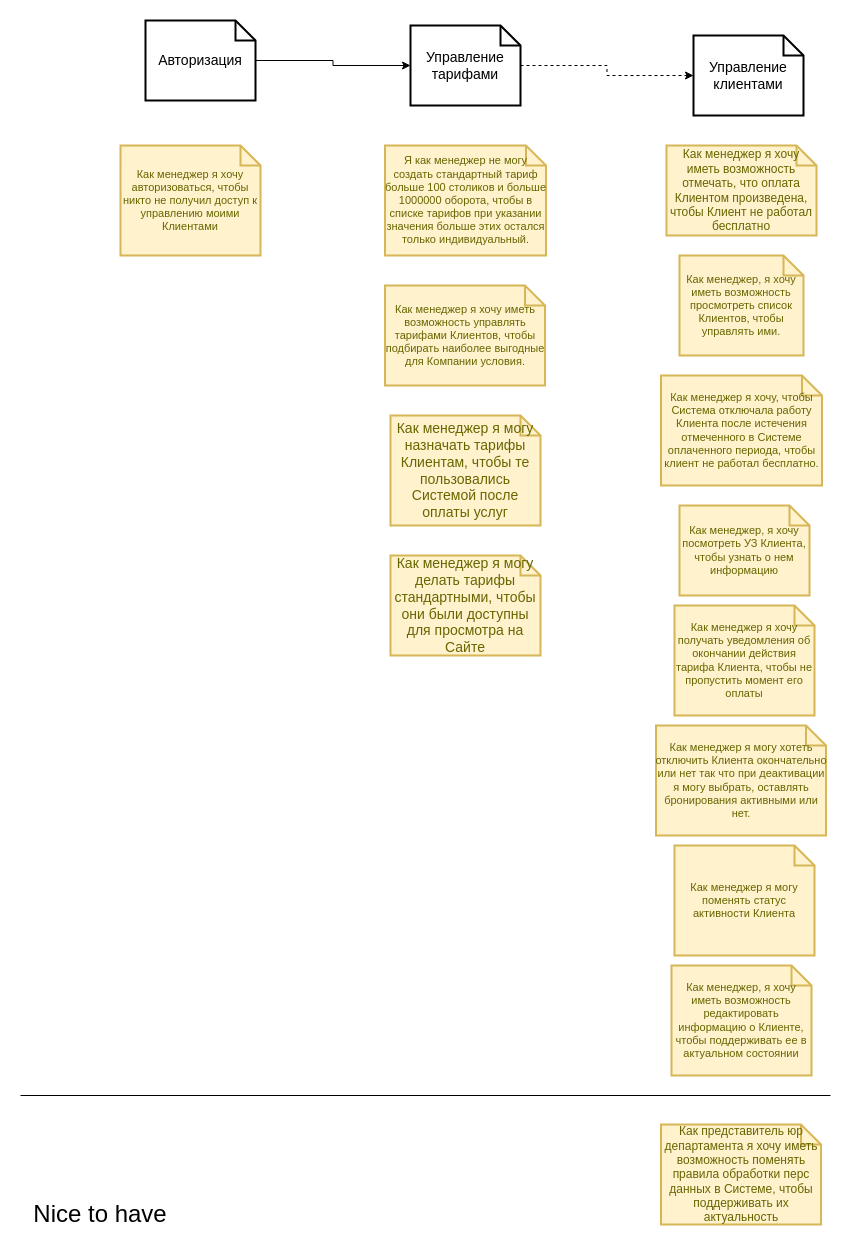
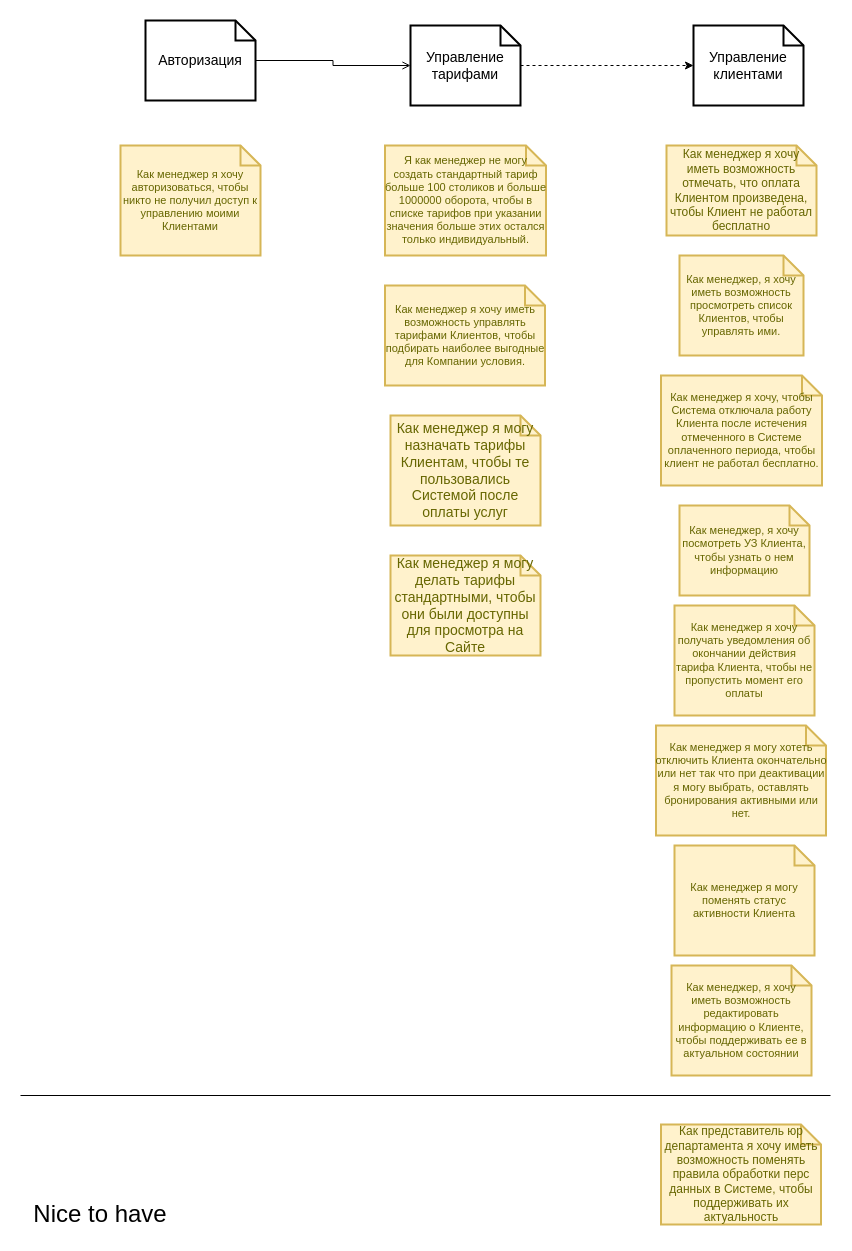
edge "Авторизация" -> "Управление тарифами": arrowhead classic -> open
node "Управление клиентами": moved (749, 76) -> (749, 66)
